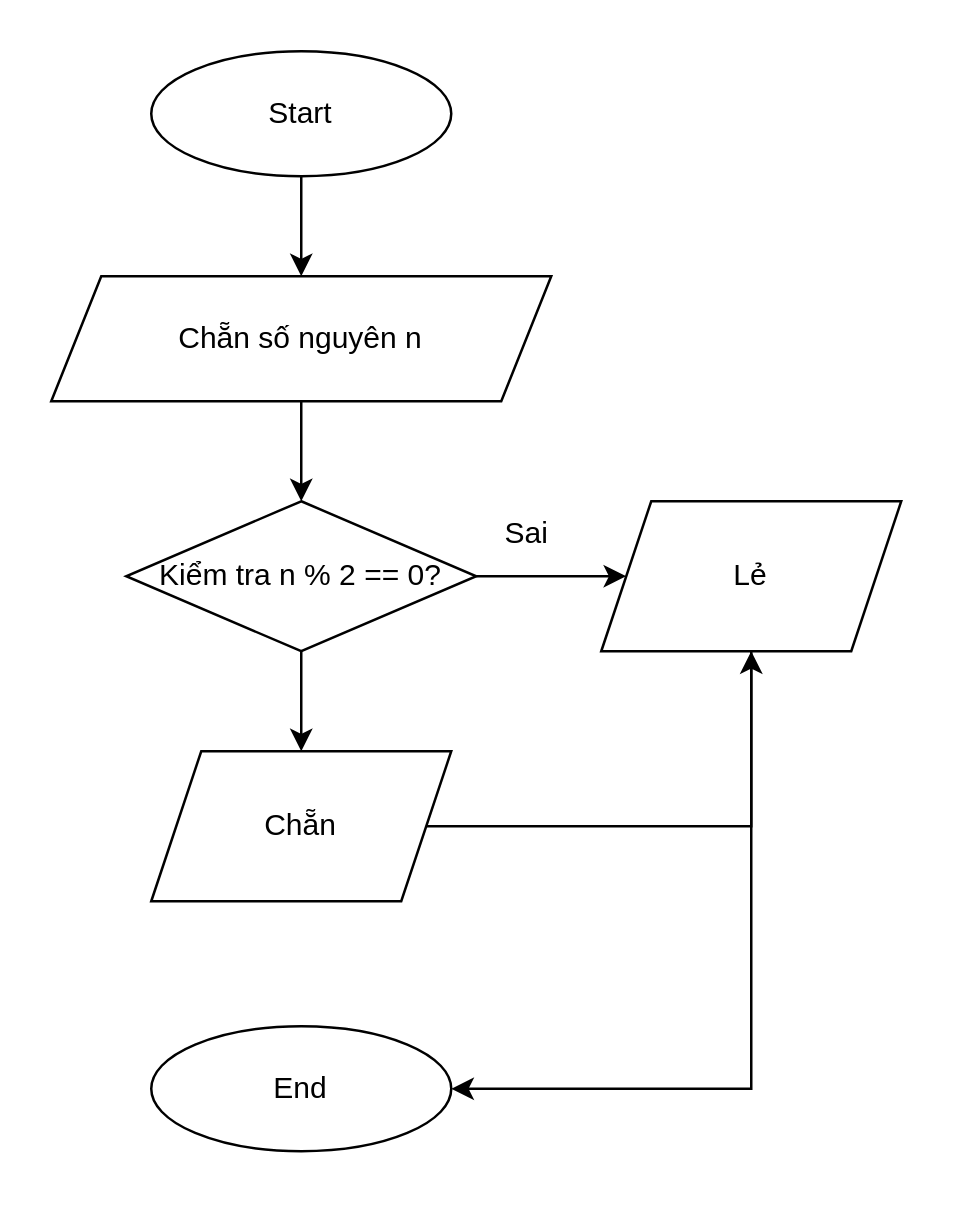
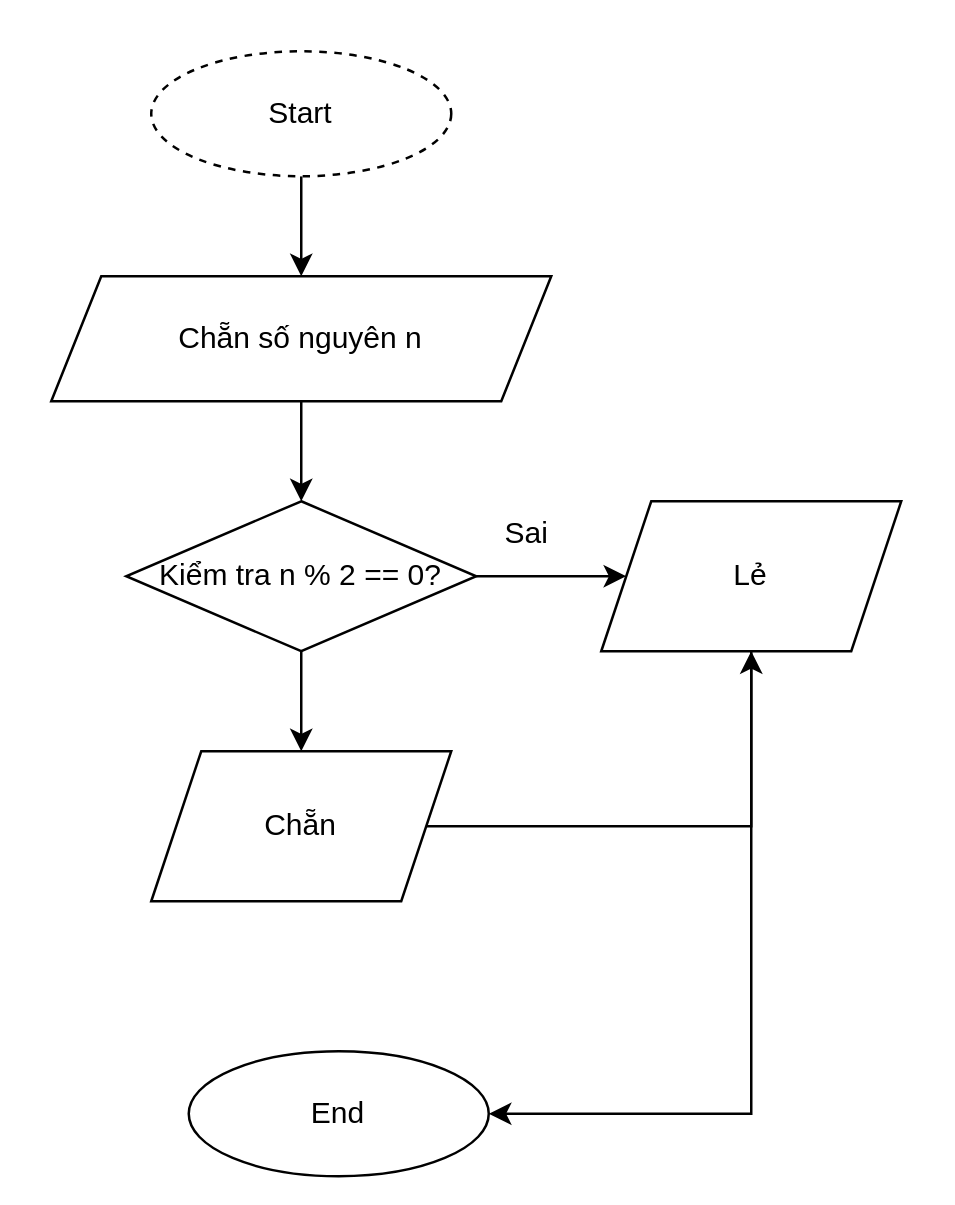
node "Start": style solid -> dashed
node "End": moved (301, 1089) -> (339, 1114)
